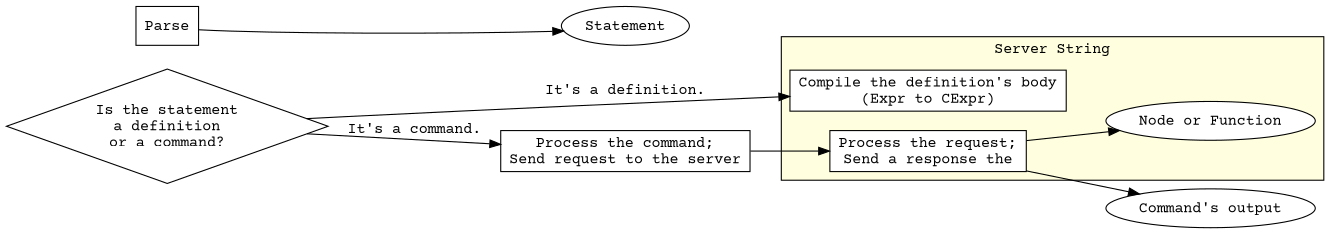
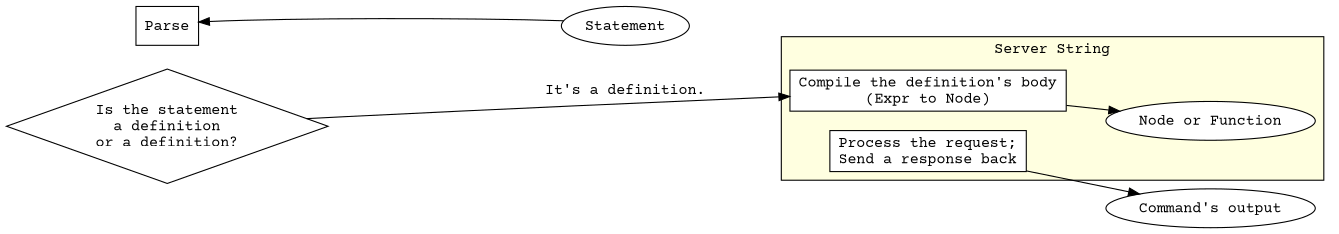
edge "Parse" -> "Statement": reversed
node "Compile the definition's body": text "(Expr to CExpr)" -> "(Expr to Node)"
edge "Process the request;" -> "Node or Function": now "Compile the definition's body" -> "Node or Function"
node "Is the statement": text "or a command?" -> "or a definition?"
node "Process the command;": removed
node "Process the request;": text "Send a response the" -> "Send a response back"
